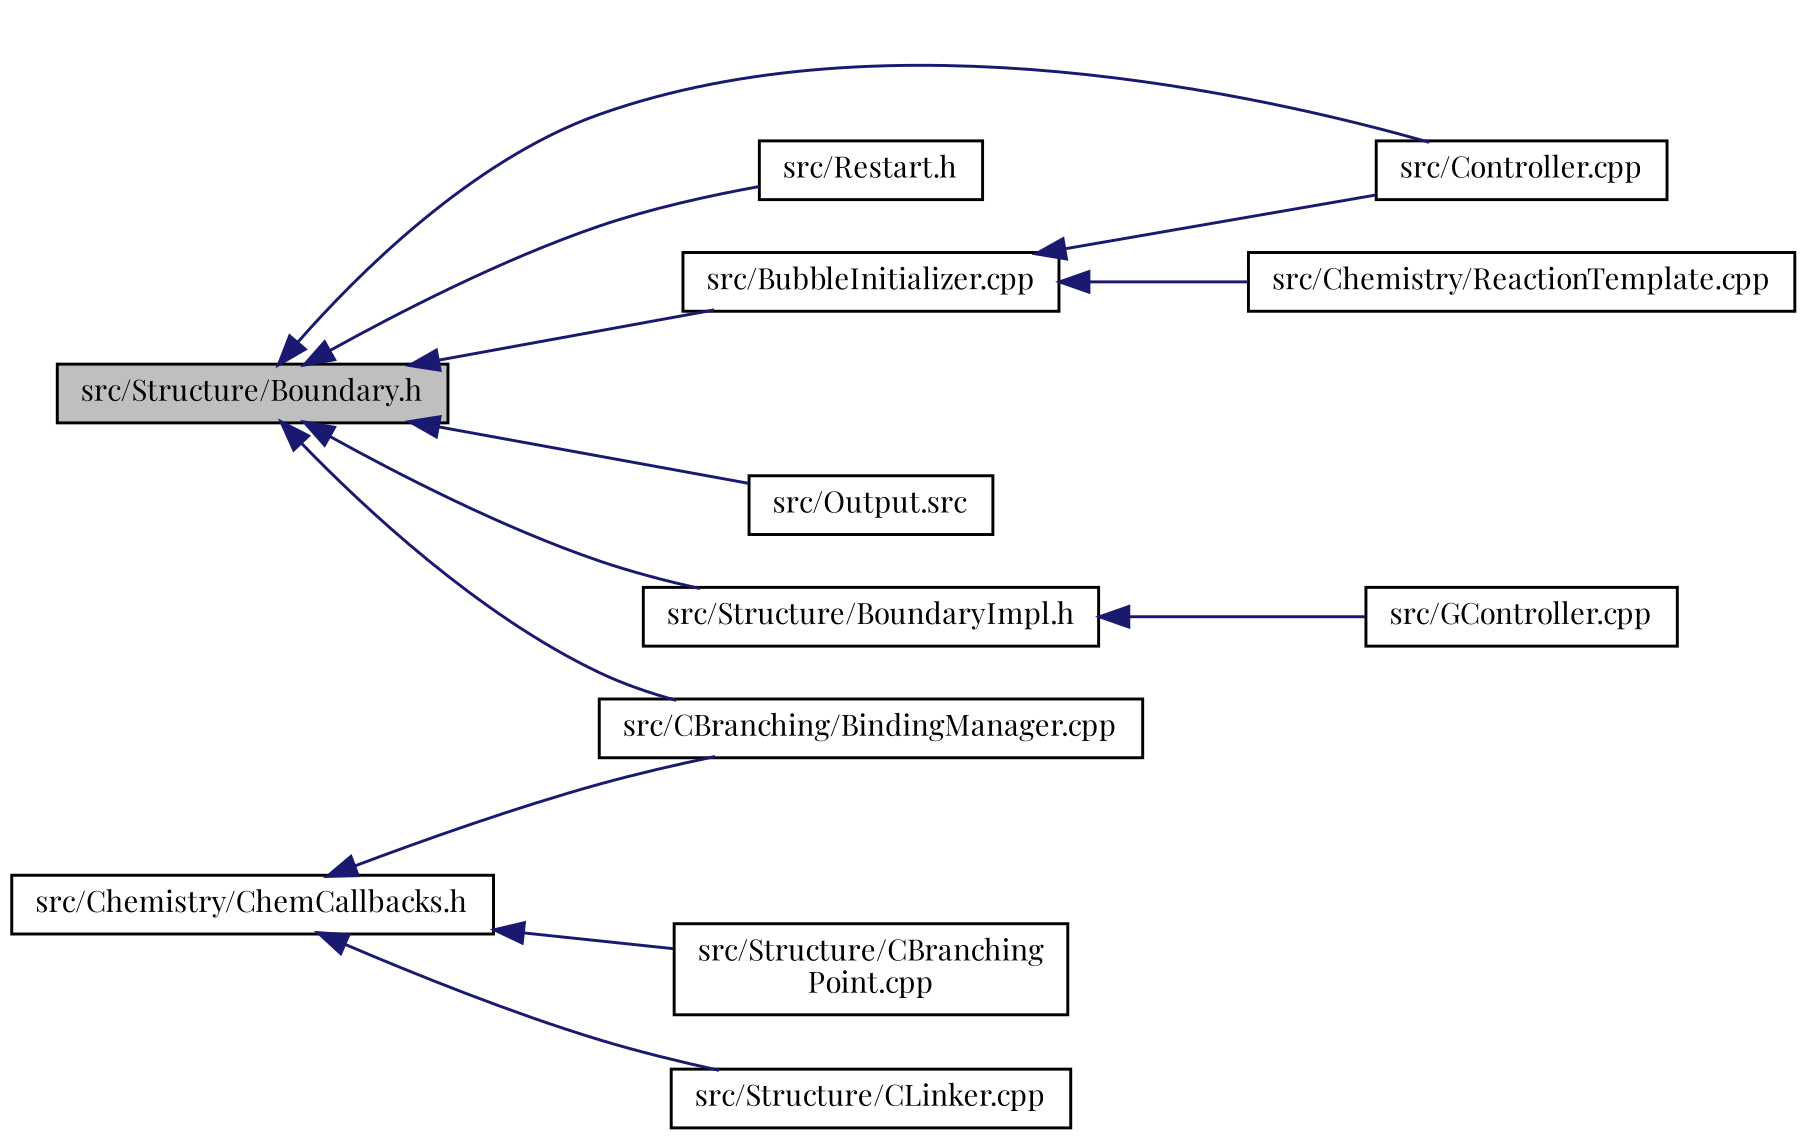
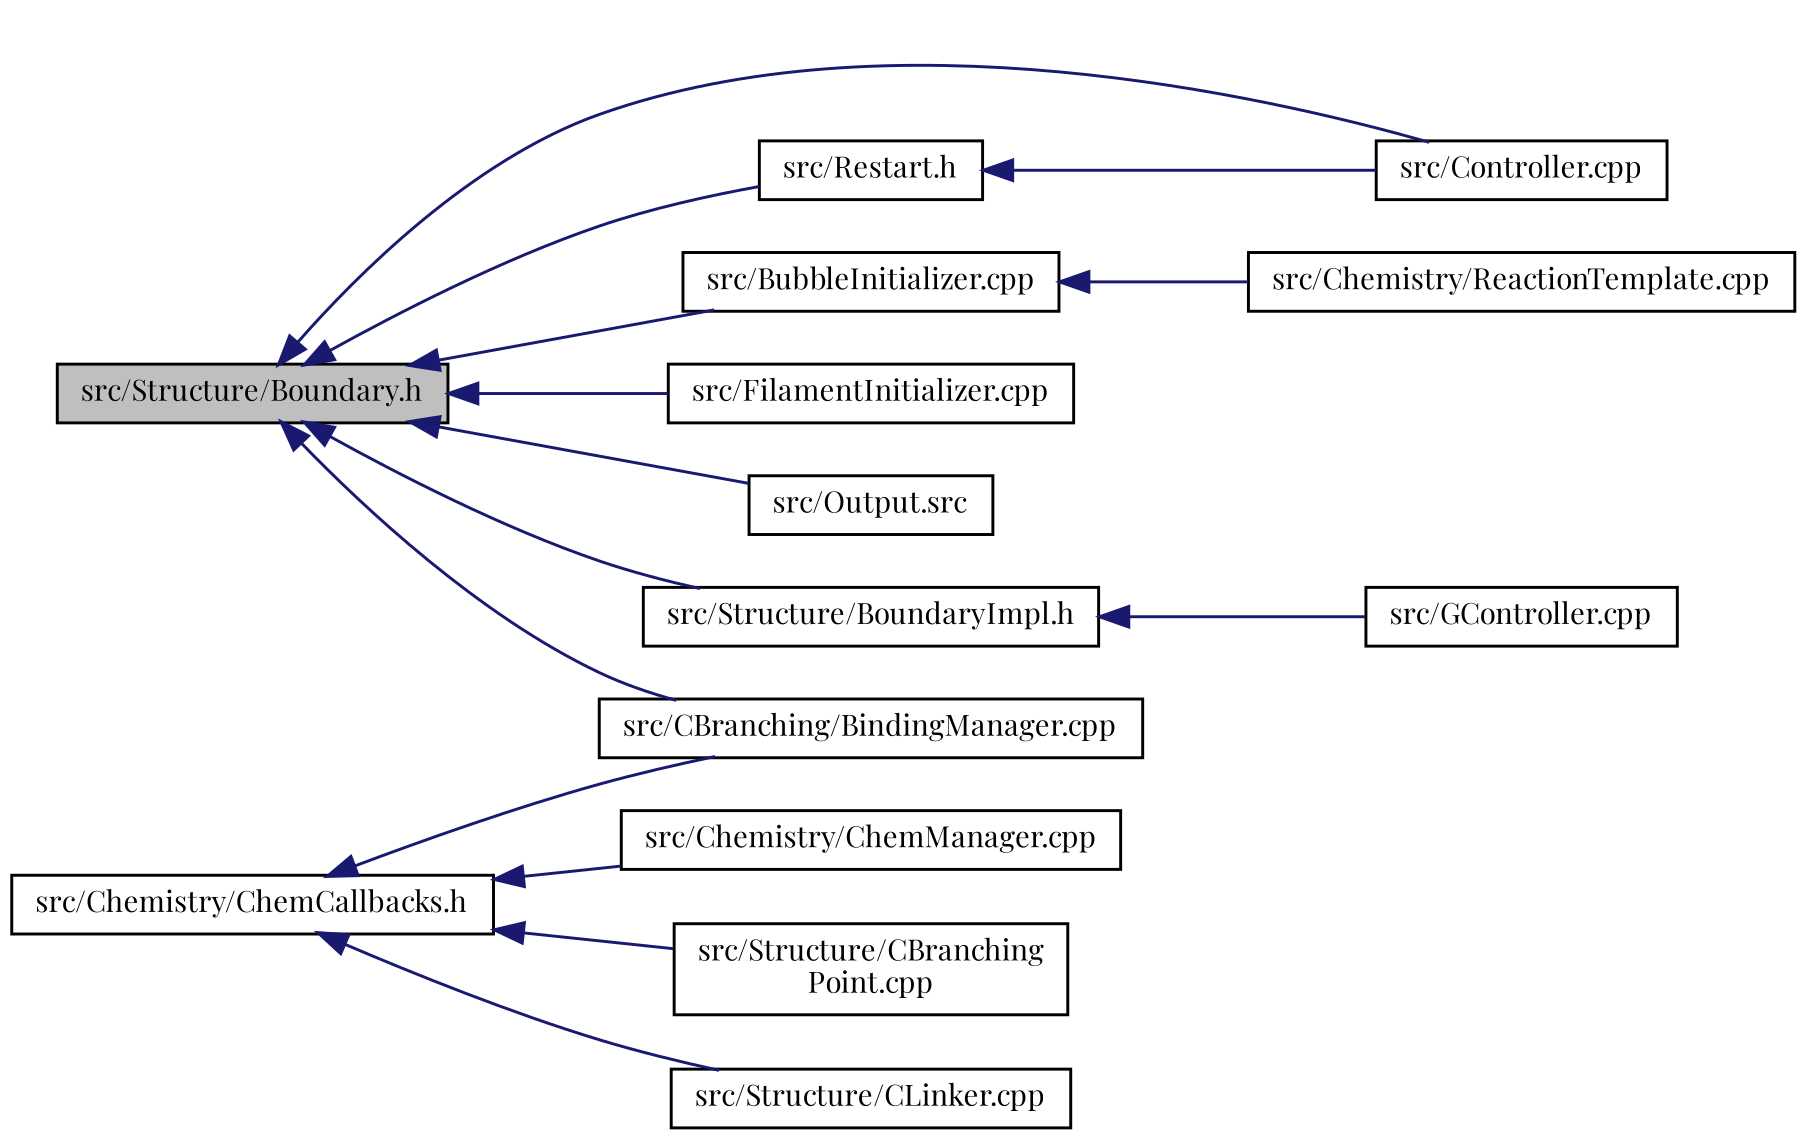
edge "src/Controller.cpp" -> "src/BubbleInitializer.cpp": now "src/Controller.cpp" -> "src/Restart.h"
node "src/FilamentInitializer.cpp": added
node "src/Chemistry/ChemManager.cpp": added
